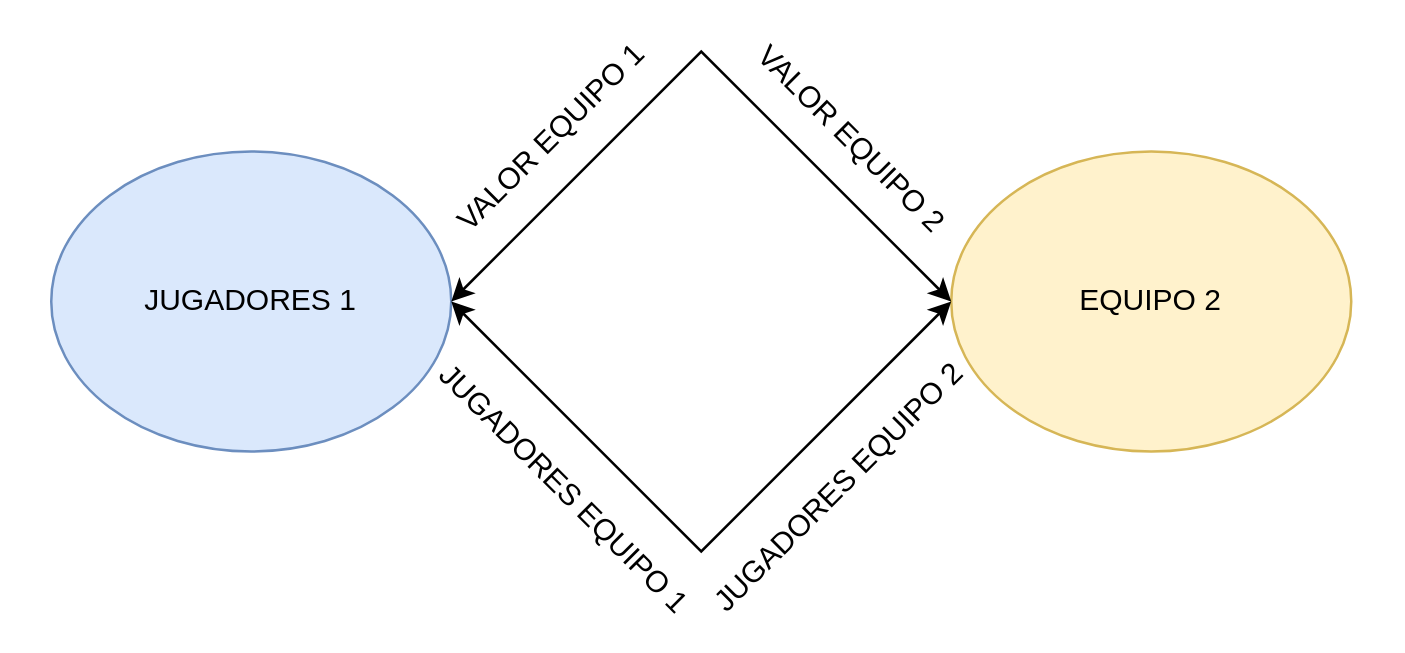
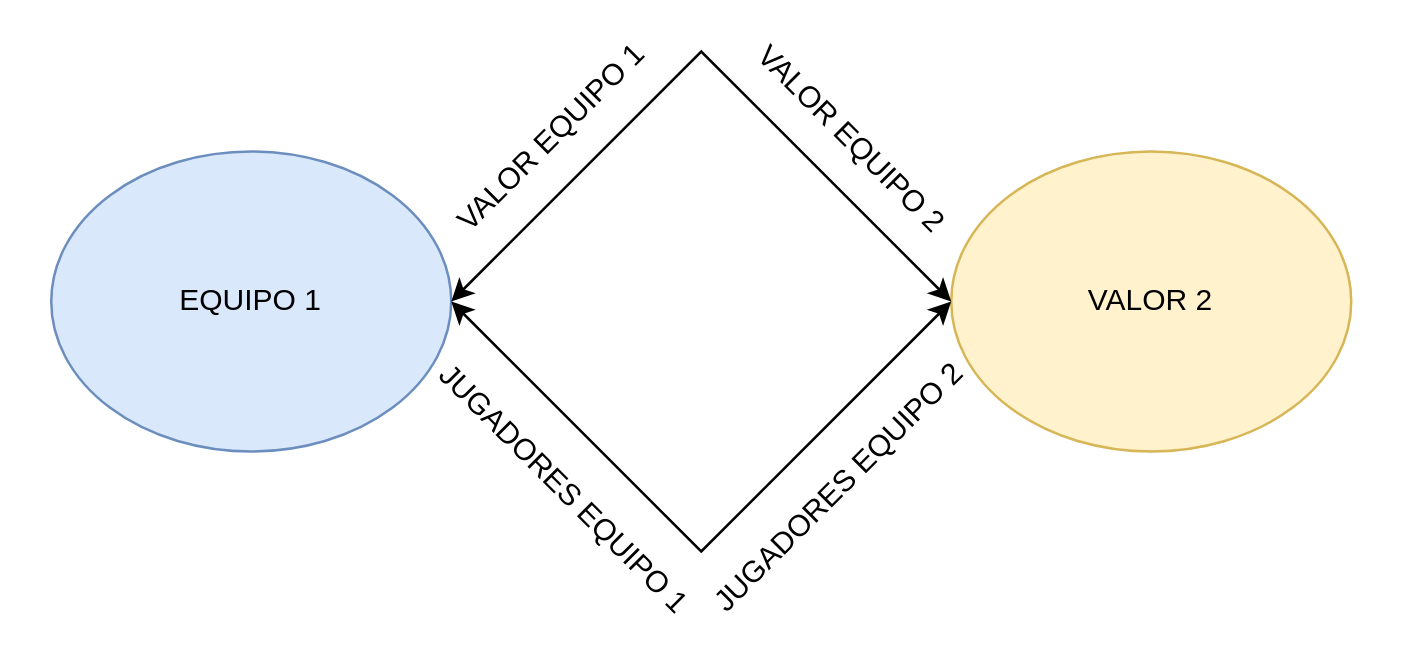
node "JUGADORES 1": label "JUGADORES 1" -> "EQUIPO 1"
node "EQUIPO 2": label "EQUIPO 2" -> "VALOR 2"
